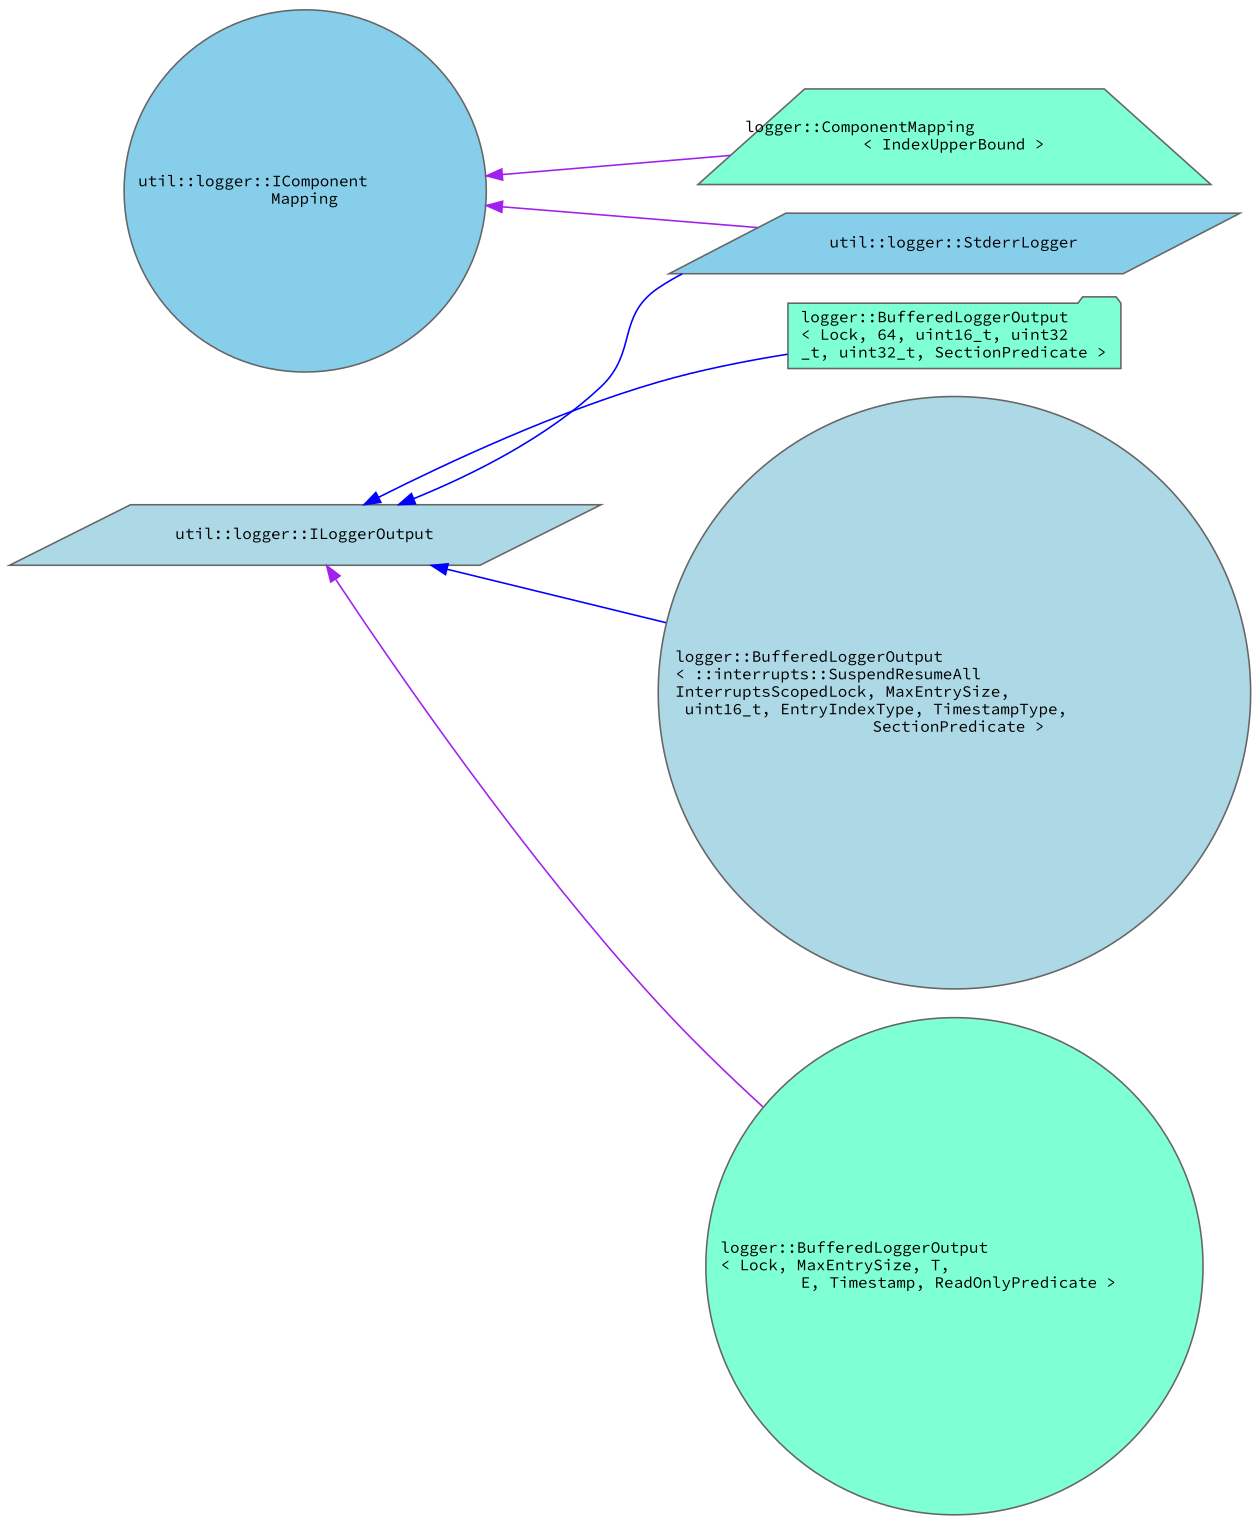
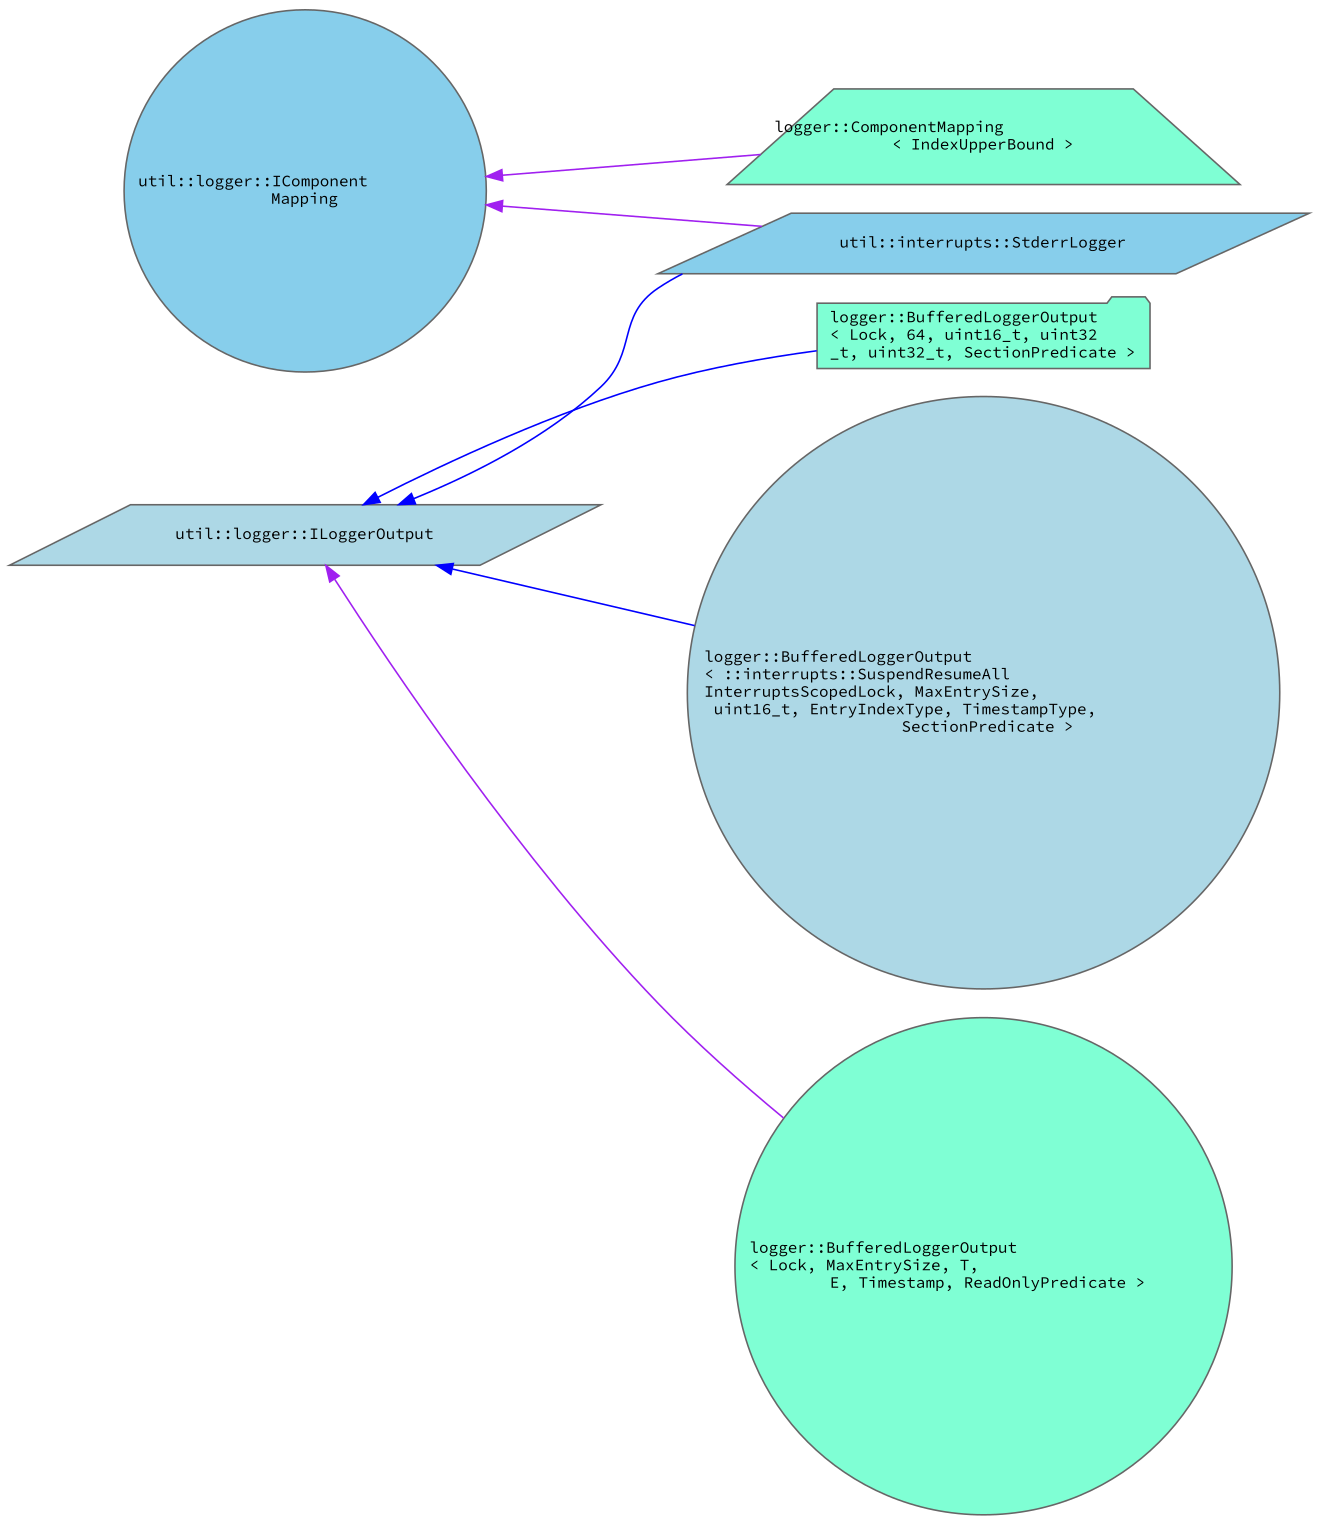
node "util::logger::StderrLogger": label "util::logger::StderrLogger" -> "util::interrupts::StderrLogger"
